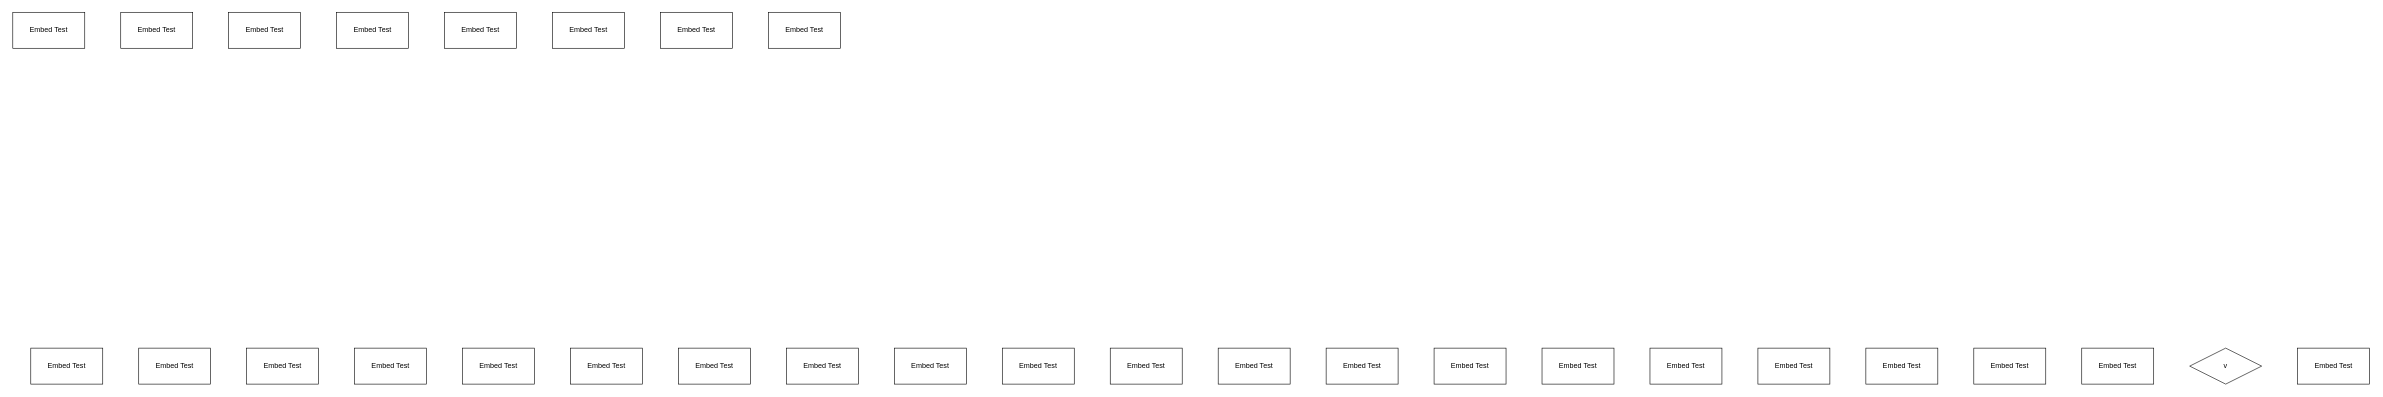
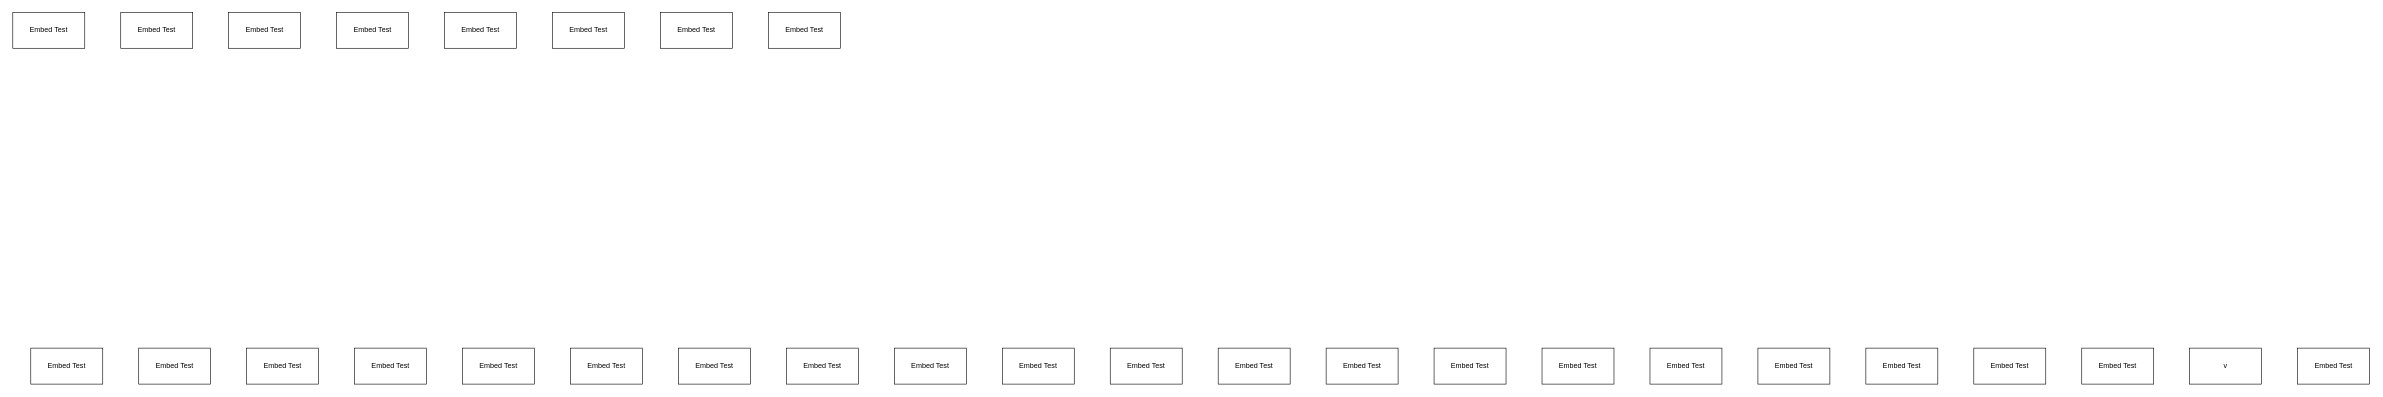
node "v": shape diamond -> rectangle
